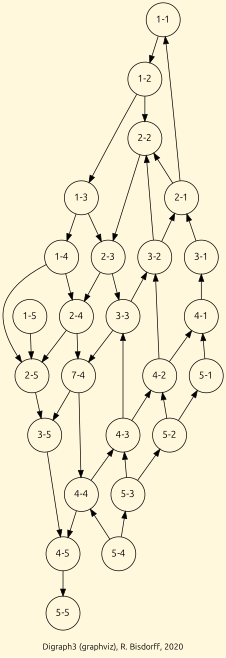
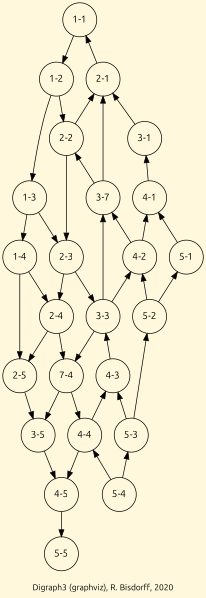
edge "2-1" -> "2-2": reversed
node "3-2": label "3-2" -> "3-7"
node "1-5": removed
edge "4-3" -> "4-2": now "3-3" -> "4-2"
